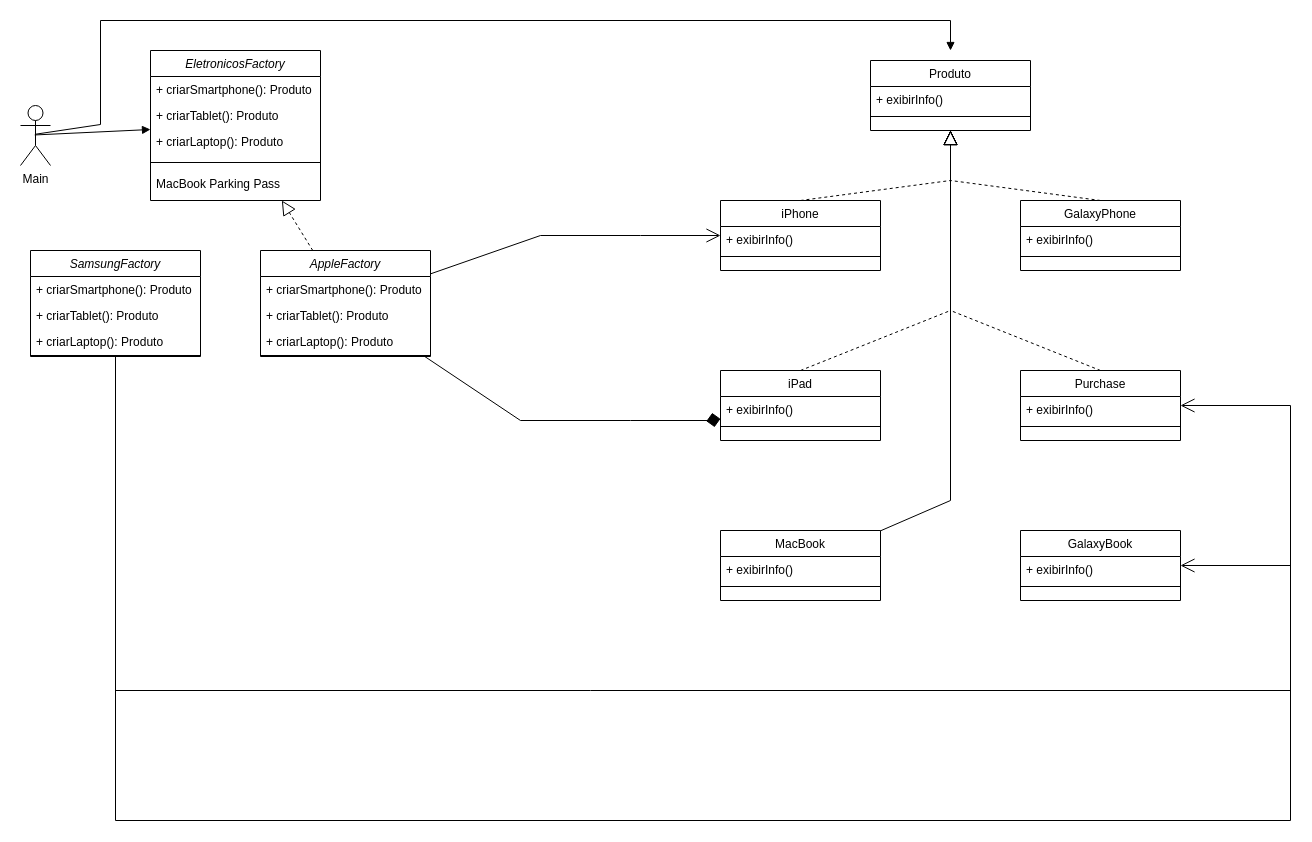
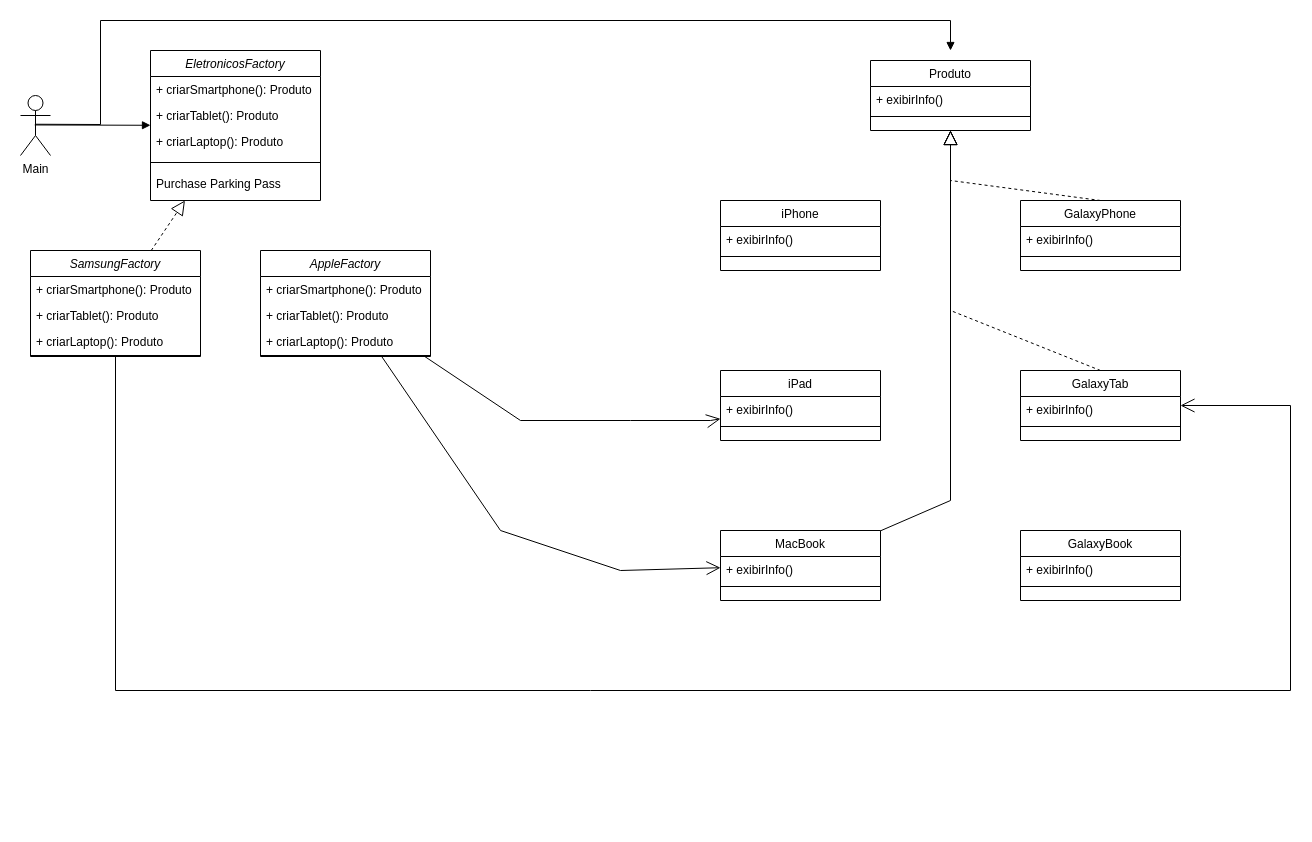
node "Main": moved (36, 136) -> (36, 126)
node "MacBook Parking Pass": label "MacBook Parking Pass" -> "Purchase Parking Pass"
edge "iPhone" -> "Produto": removed
edge "SamsungFactory" -> "EletronicosFactory": added
edge "AppleFactory" -> "EletronicosFactory": removed
edge "AppleFactory" -> "iPhone": removed
edge "iPad" -> "Produto": removed
node "Purchase": label "Purchase" -> "GalaxyTab"
edge "AppleFactory" -> "iPad": arrowhead diamond -> open
edge "AppleFactory" -> "MacBook": added
edge "SamsungFactory" -> "GalaxyBook": removed
